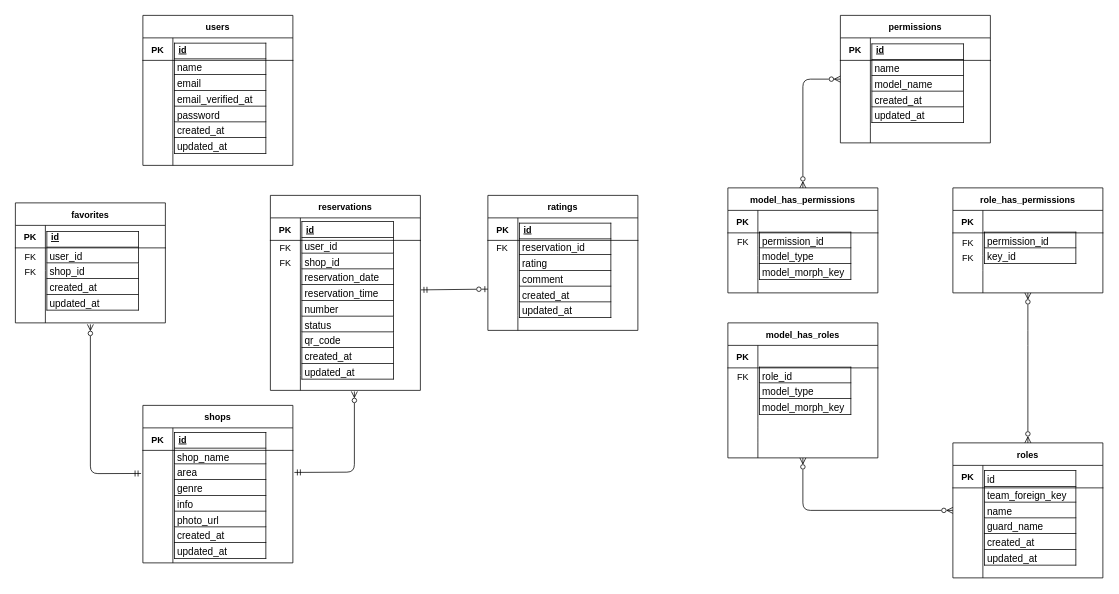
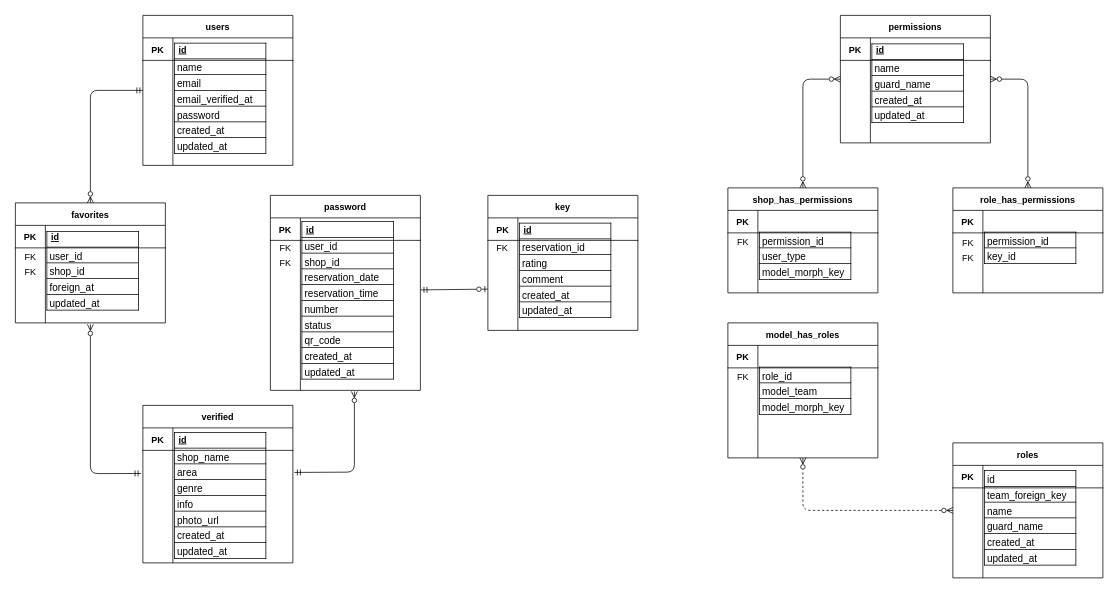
node "name model_name created_at updated_at": label "name model_name created_at updated_at" -> "name guard_name created_at updated_at"
edge "permissions" -- "role_has_permissions": added
edge "users" -- "favorites": added
node "model_has_permissions": label "model_has_permissions" -> "shop_has_permissions"
node "reservations": label "reservations" -> "password"
node "ratings": label "ratings" -> "key"
node "permission_id model_type model_morph_key": label "permission_id model_type model_morph_key" -> "permission_id user_type model_morph_key"
node "user_id shop_id created_at updated_at": label "user_id shop_id created_at updated_at" -> "user_id shop_id foreign_at updated_at"
edge "role_has_permissions" -- "roles": removed
node "role_id model_type model_morph_key": label "role_id model_type model_morph_key" -> "role_id model_team model_morph_key"
node "shops": label "shops" -> "verified"
edge "model_has_roles" -- "roles": style solid -> dashed
